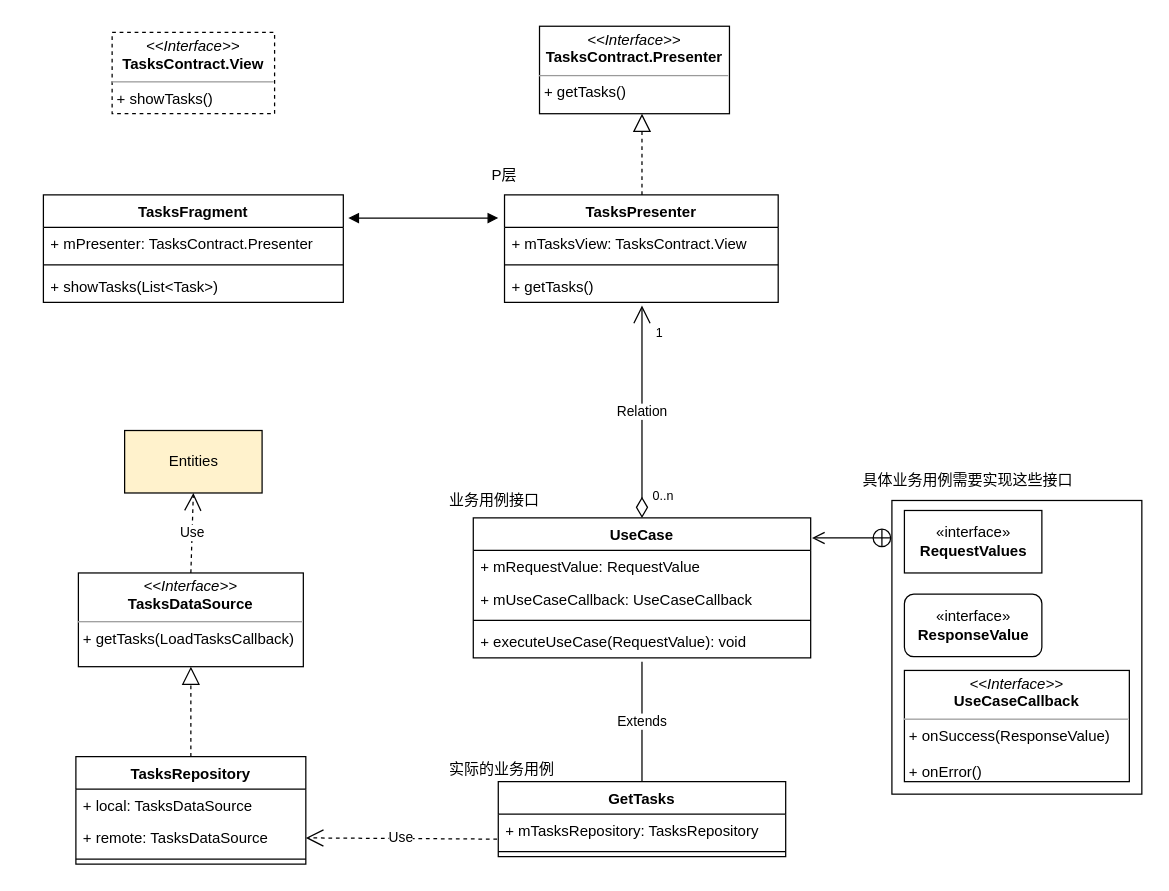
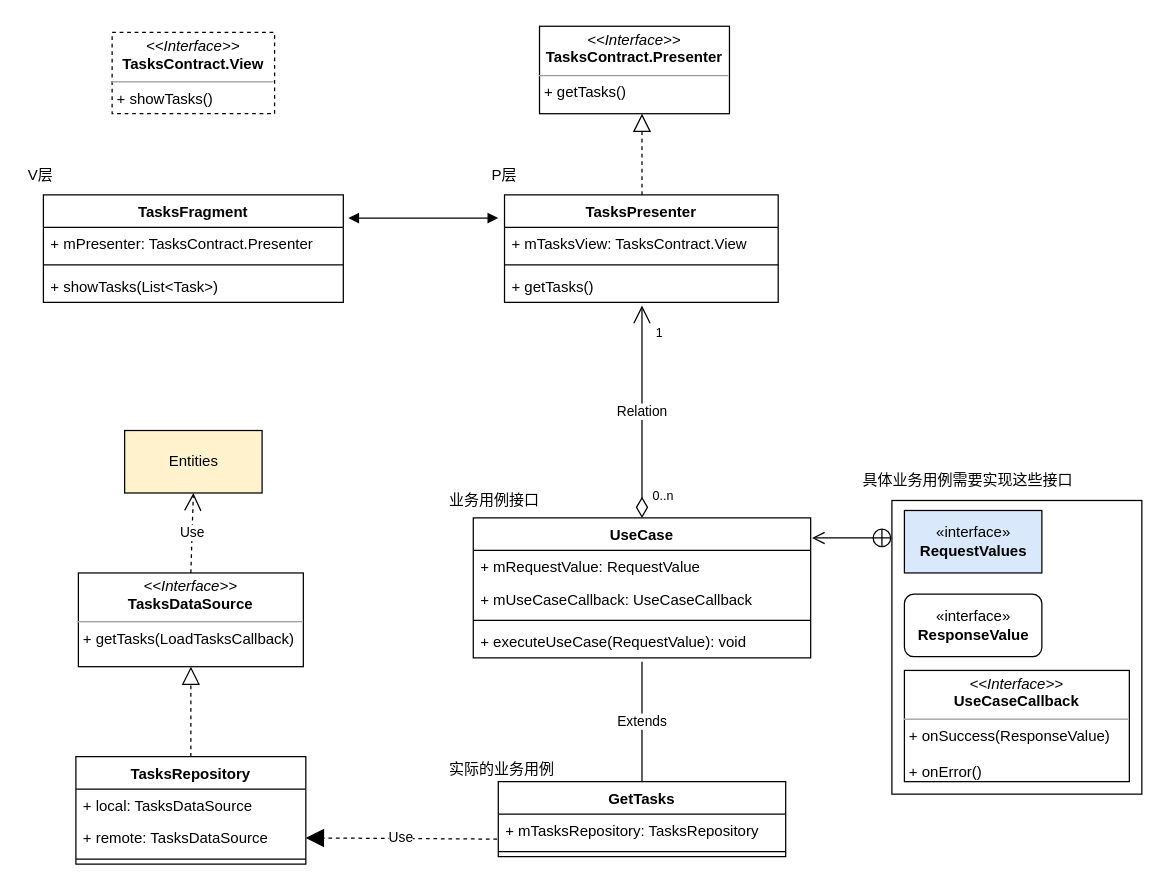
node "V层": added
node "«interface» RequestValues": fillcolor #ffffff -> #dae8fc
edge "+ mTasksRepository: TasksRepository" -> "+ remote: TasksDataSource": arrowhead open -> block
